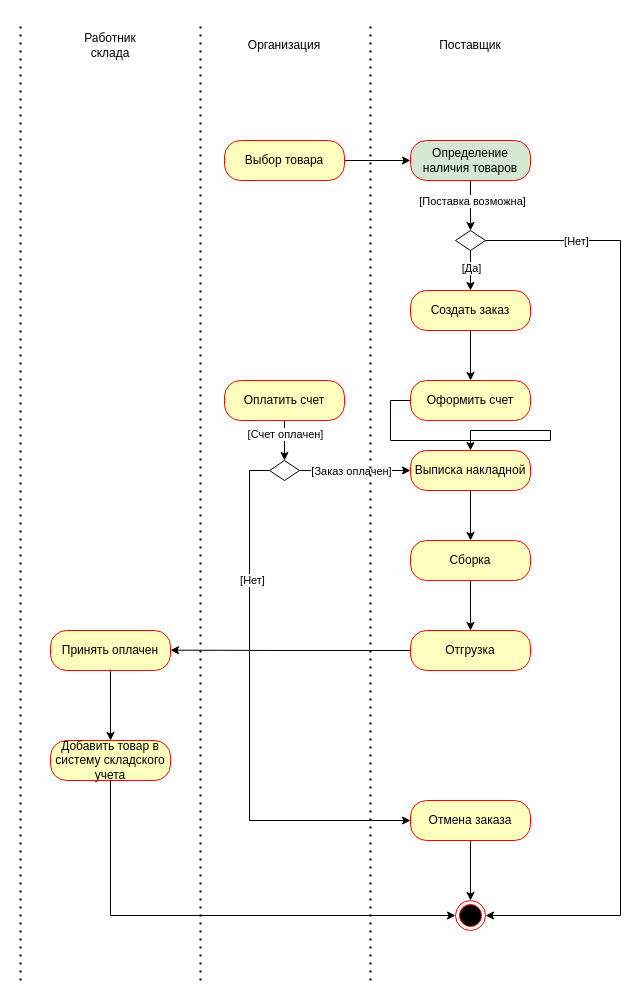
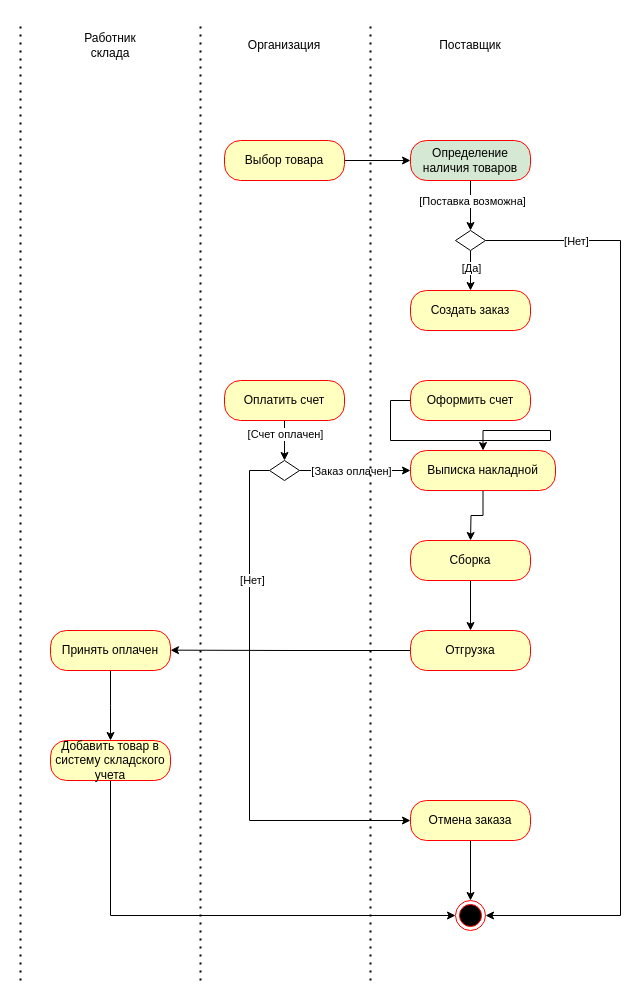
edge "Создать заказ" -> "Оформить счет": removed
node "Выписка накладной": size 120x40 -> 145x40
